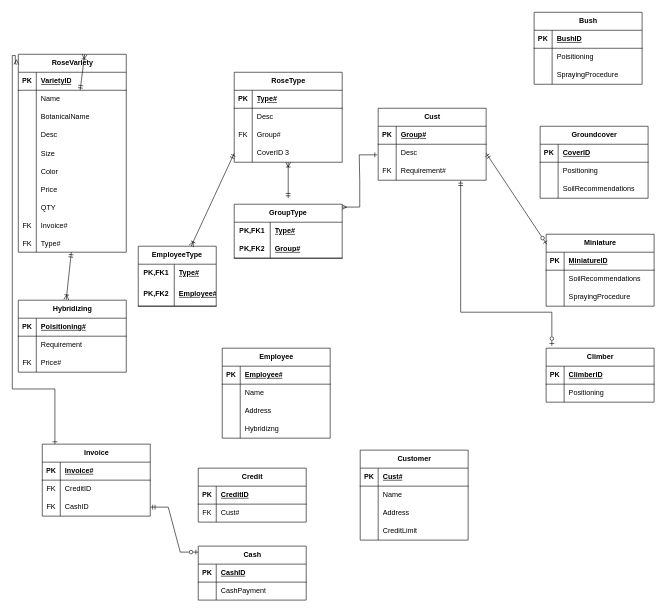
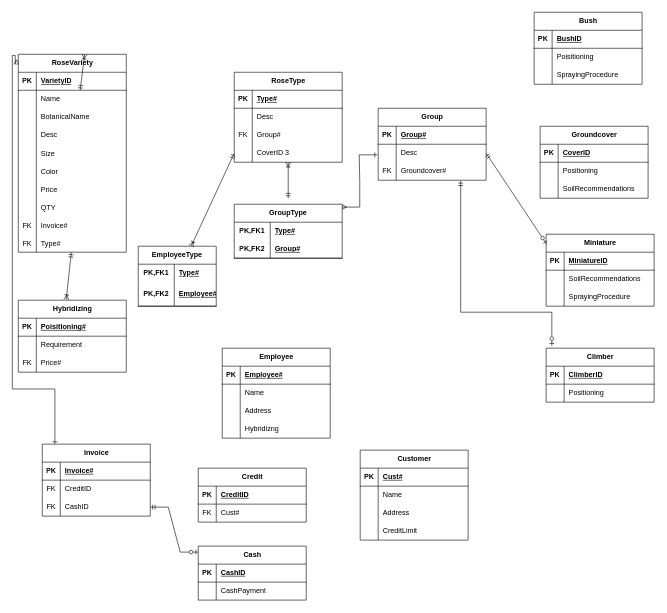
node "Cust": label "Cust" -> "Group"
node "Requirement#": label "Requirement#" -> "Groundcover#"
